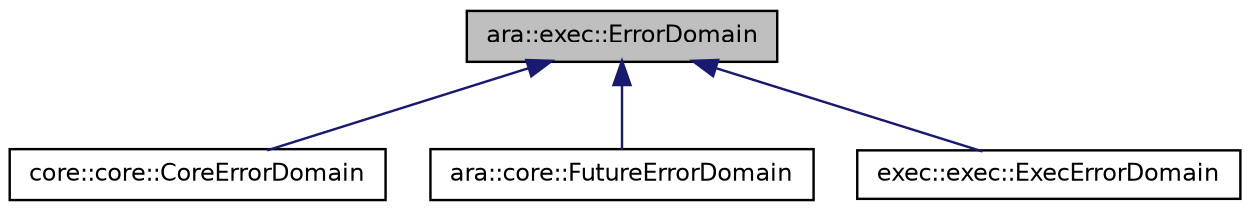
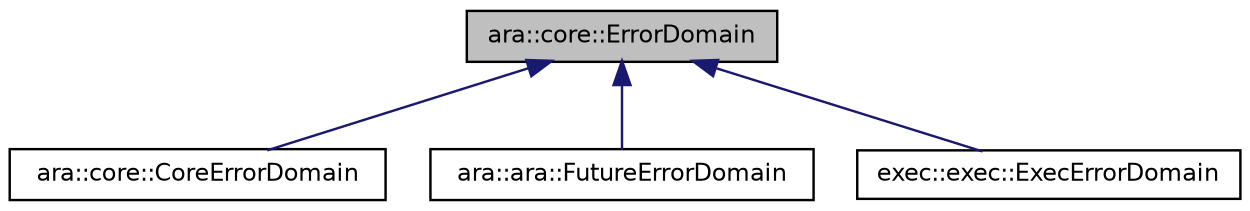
node "ara::exec::ErrorDomain": label "ara::exec::ErrorDomain" -> "ara::core::ErrorDomain"
node "core::core::CoreErrorDomain": label "core::core::CoreErrorDomain" -> "ara::core::CoreErrorDomain"
node "ara::core::FutureErrorDomain": label "ara::core::FutureErrorDomain" -> "ara::ara::FutureErrorDomain"
